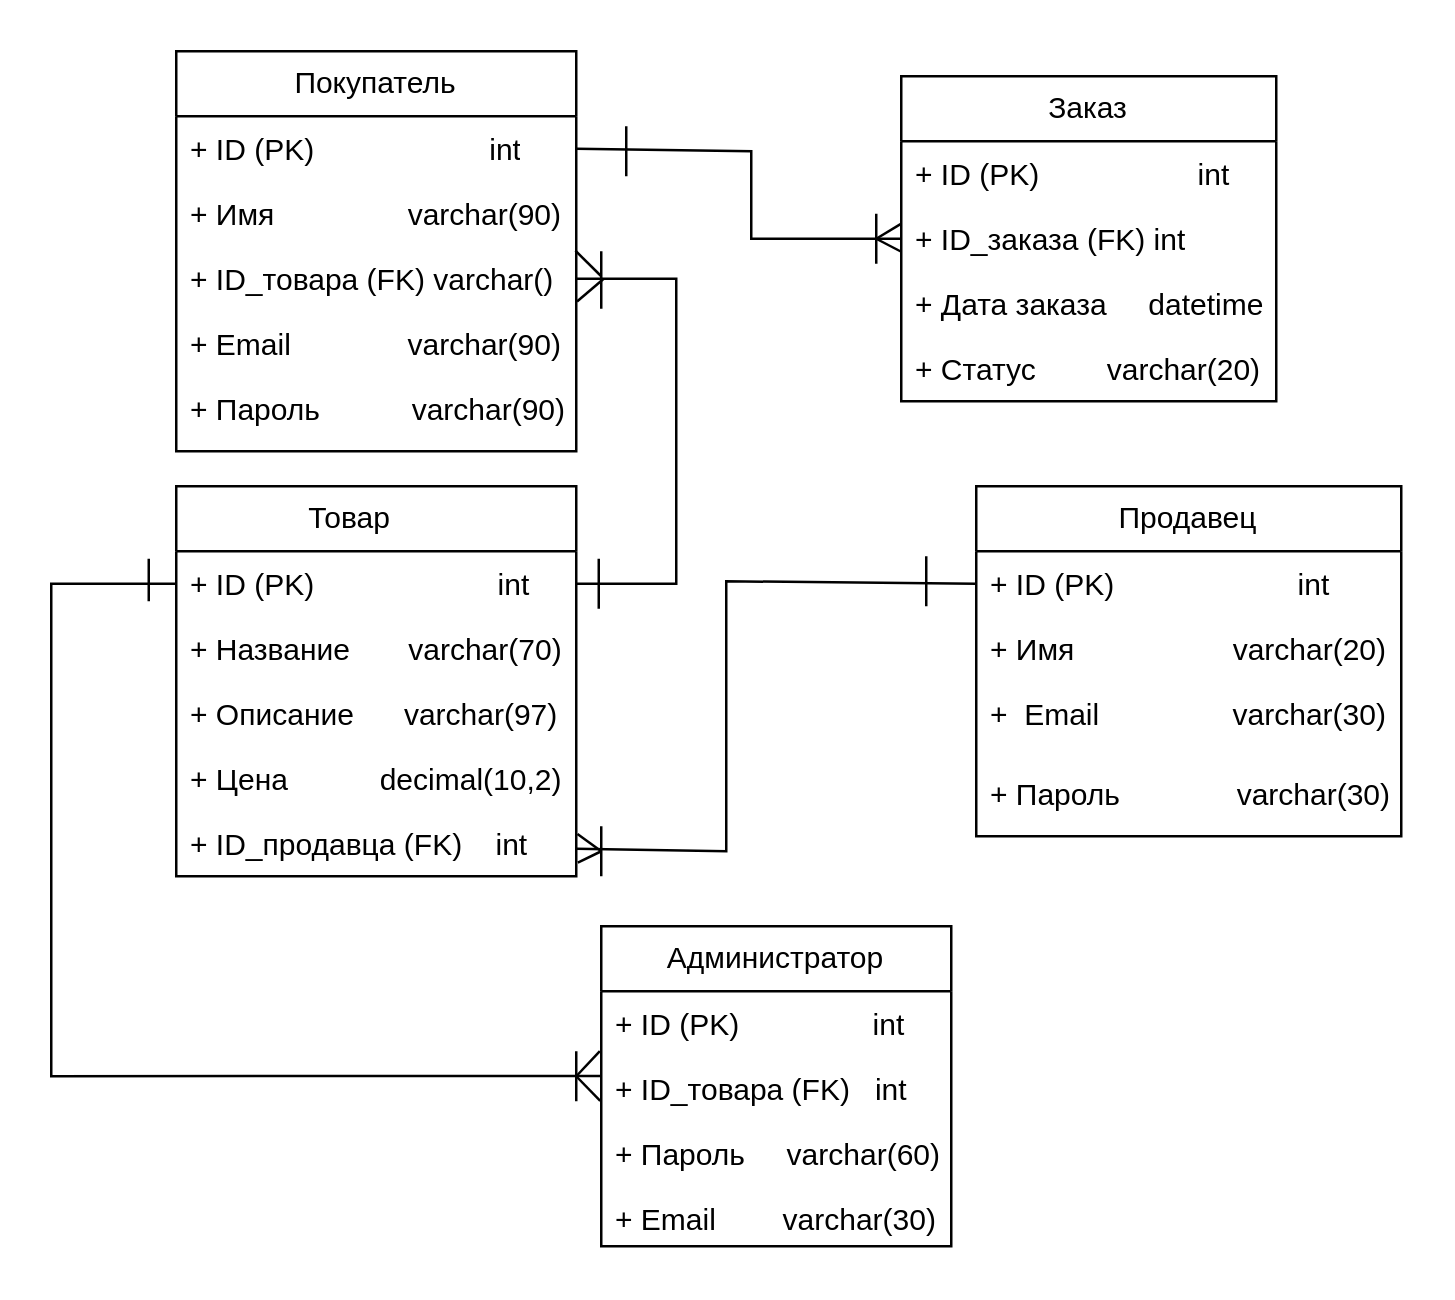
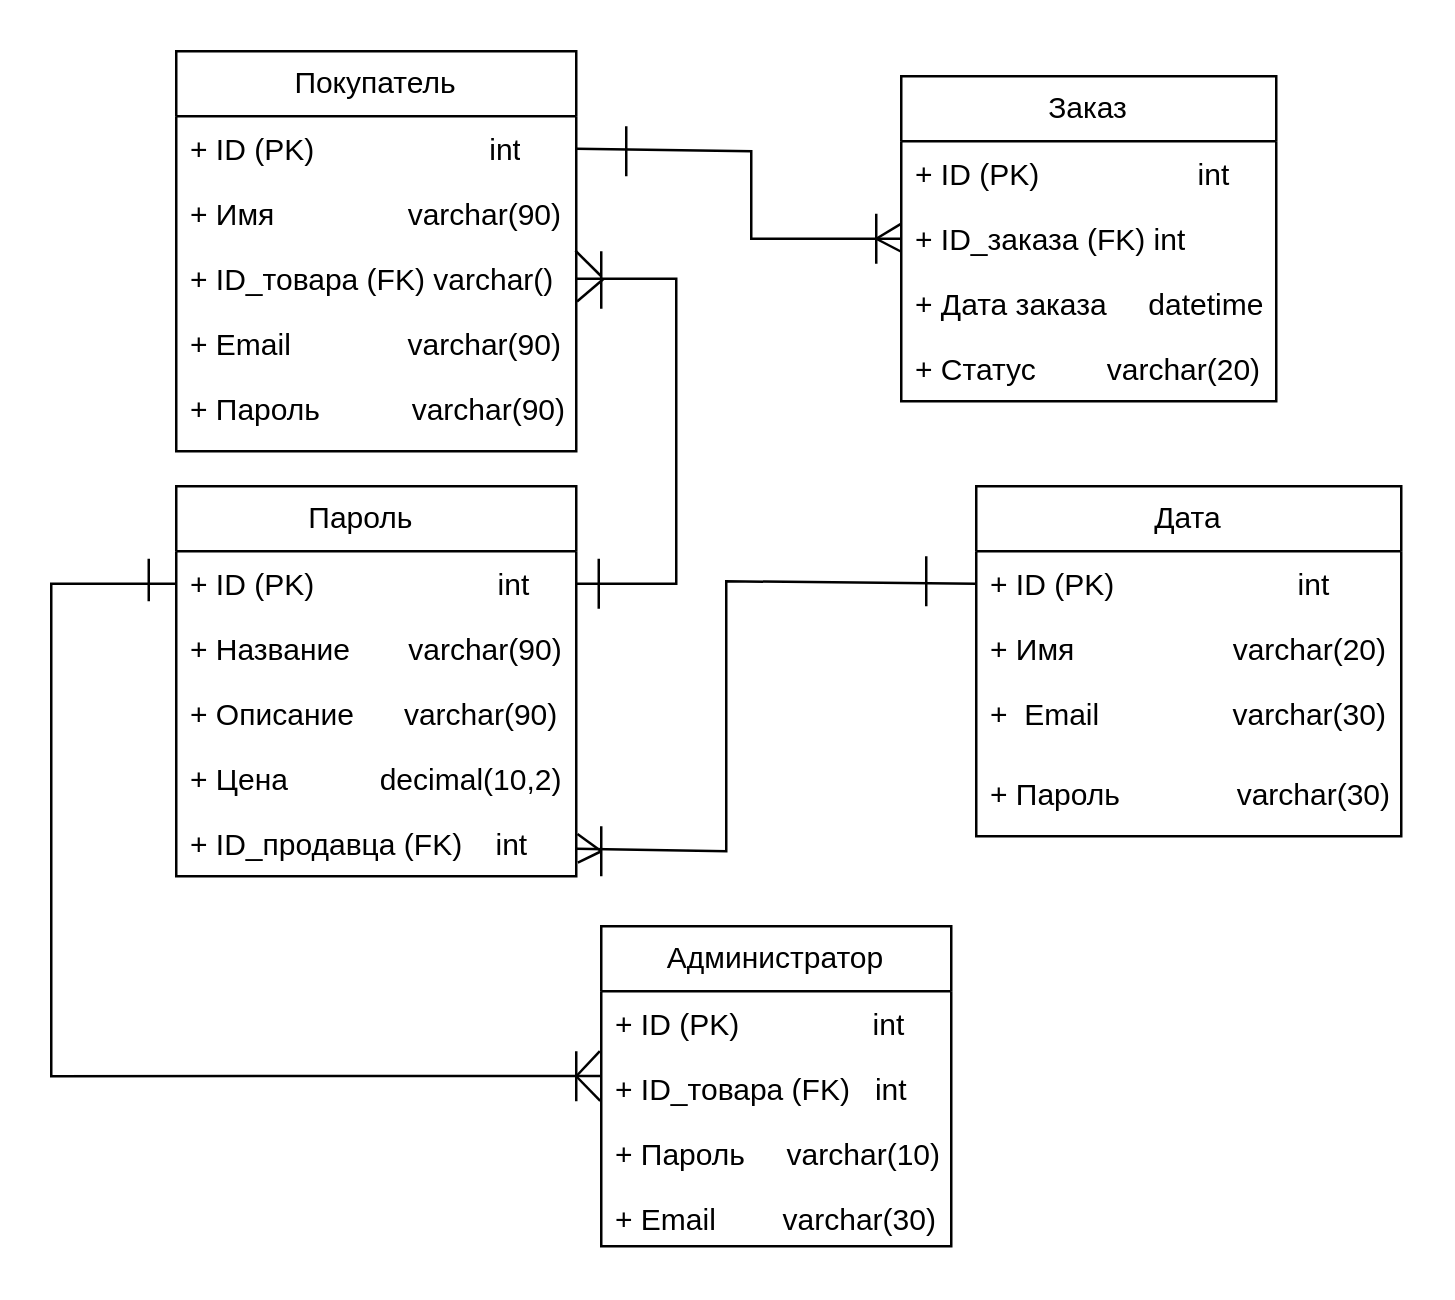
node "Товар": label "Товар" -> "Пароль"
node "Продавец": label "Продавец" -> "Дата"
node "+ Название varchar(70)": label "+ Название varchar(70)" -> "+ Название varchar(90)"
node "+ Описание varchar(97)": label "+ Описание varchar(97)" -> "+ Описание varchar(90)"
node "+ Пароль varchar(60)": label "+ Пароль varchar(60)" -> "+ Пароль varchar(10)"
